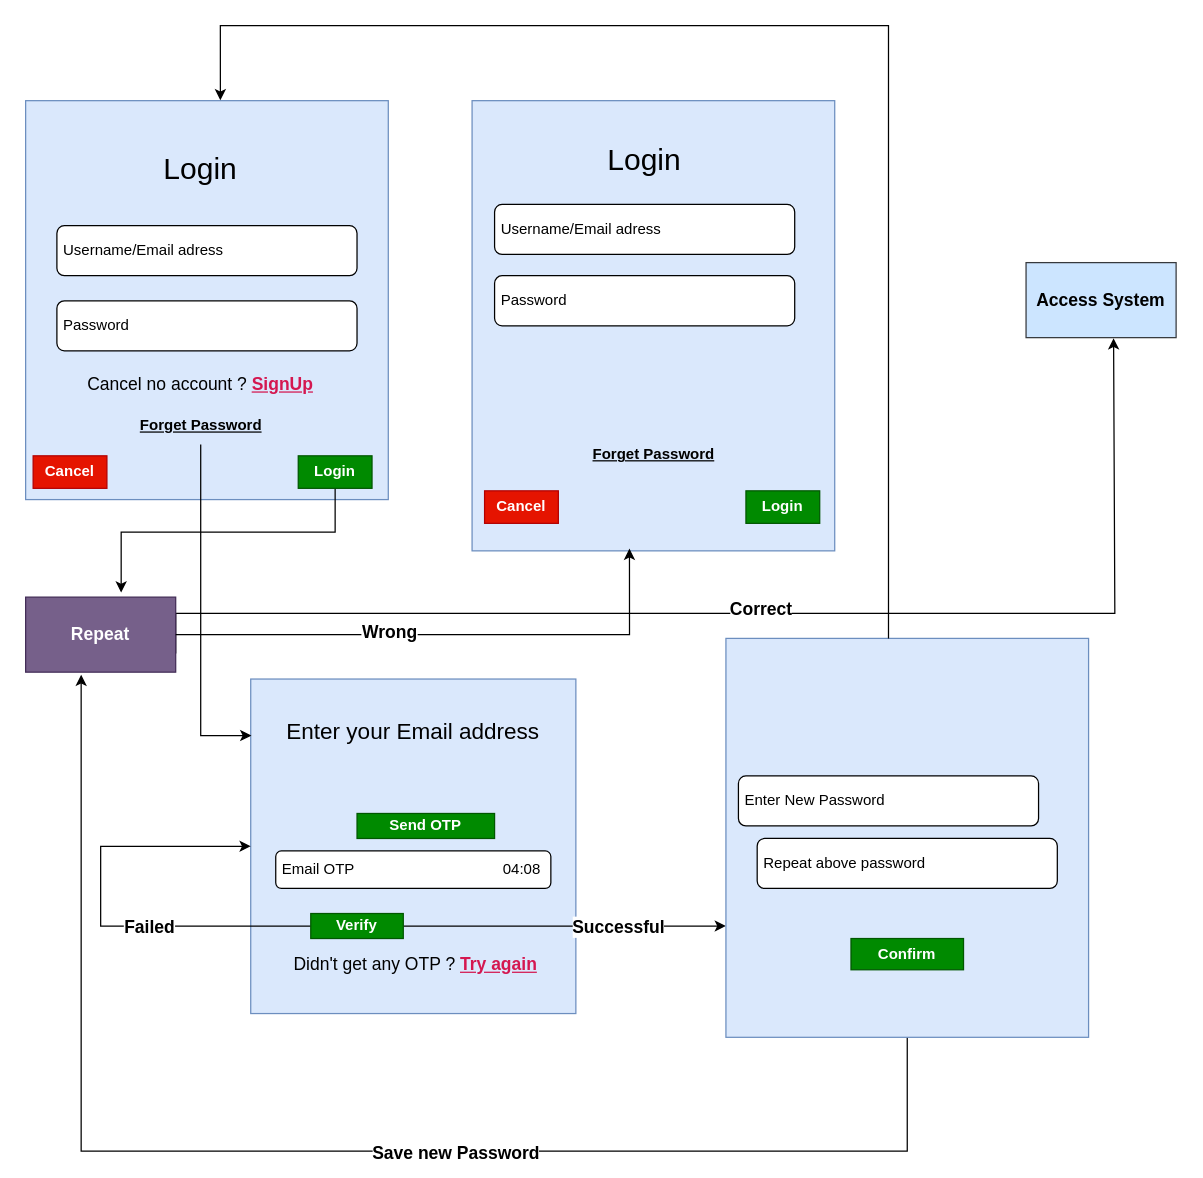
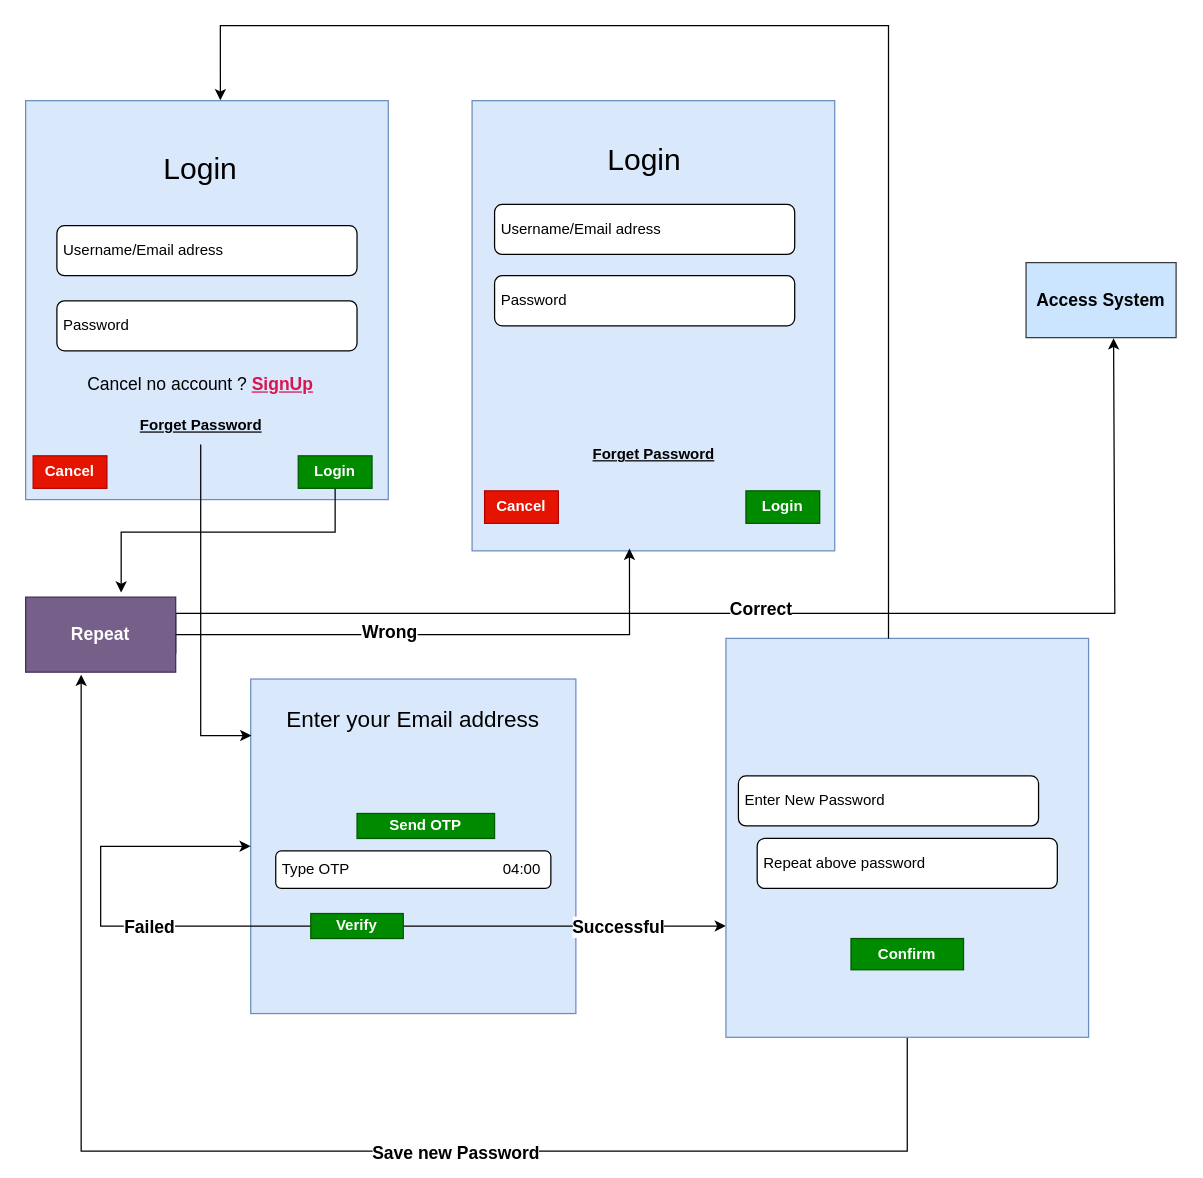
node "Enter your Email address": moved (413, 732) -> (413, 719)
node "Email OTP": label "Email OTP" -> "Type OTP"
node "04:08": label "04:08" -> "04:00"
node "Didn't get any OTP ? Try again": removed
